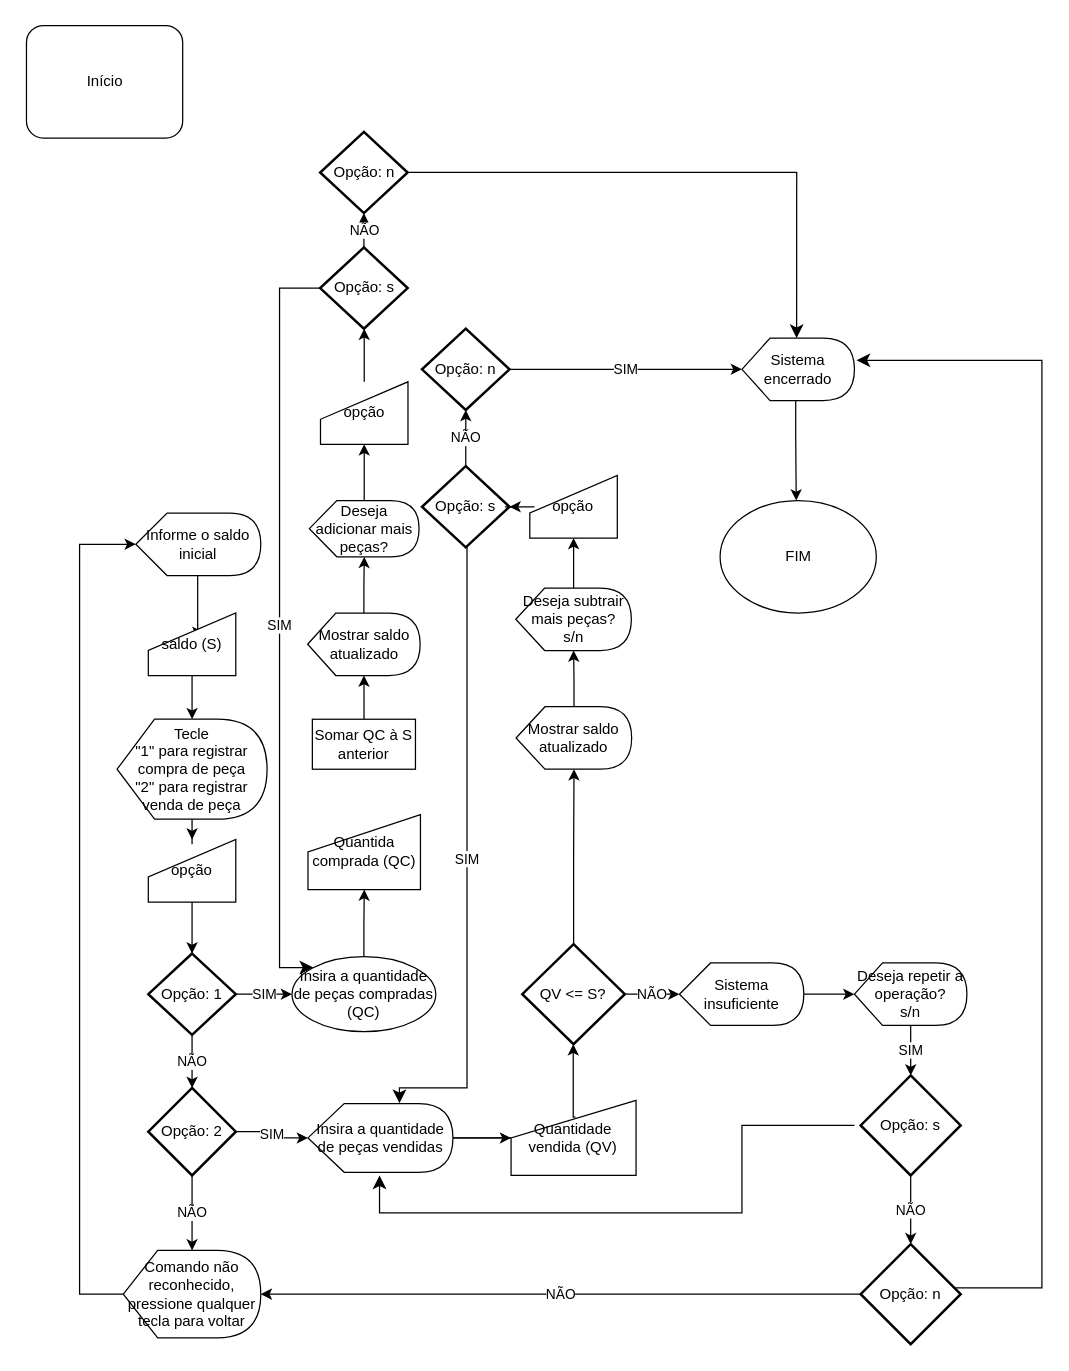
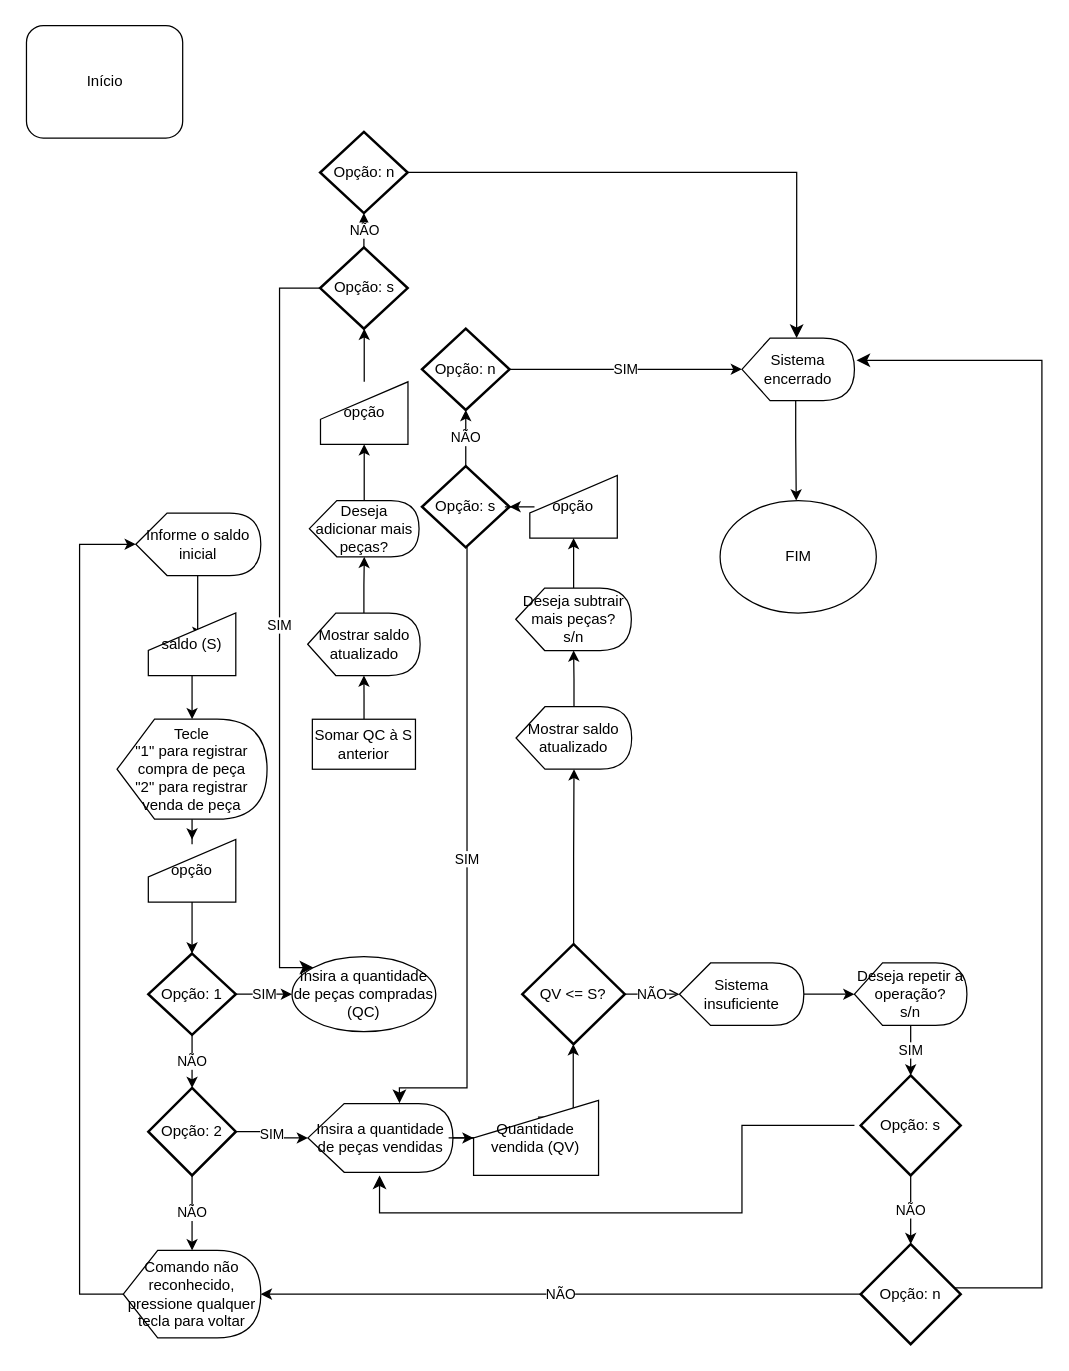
node "Quantida comprada (QC)": removed
edge "Insira a quantidade de peças compradas (QC)" -> "Quantida comprada (QC)": removed
edge "QV <= S?" -> "Sistema insuficiente": arrowhead classic -> open
node "Quantidade vendida (QV)": moved (573, 1138) -> (536, 1138)
